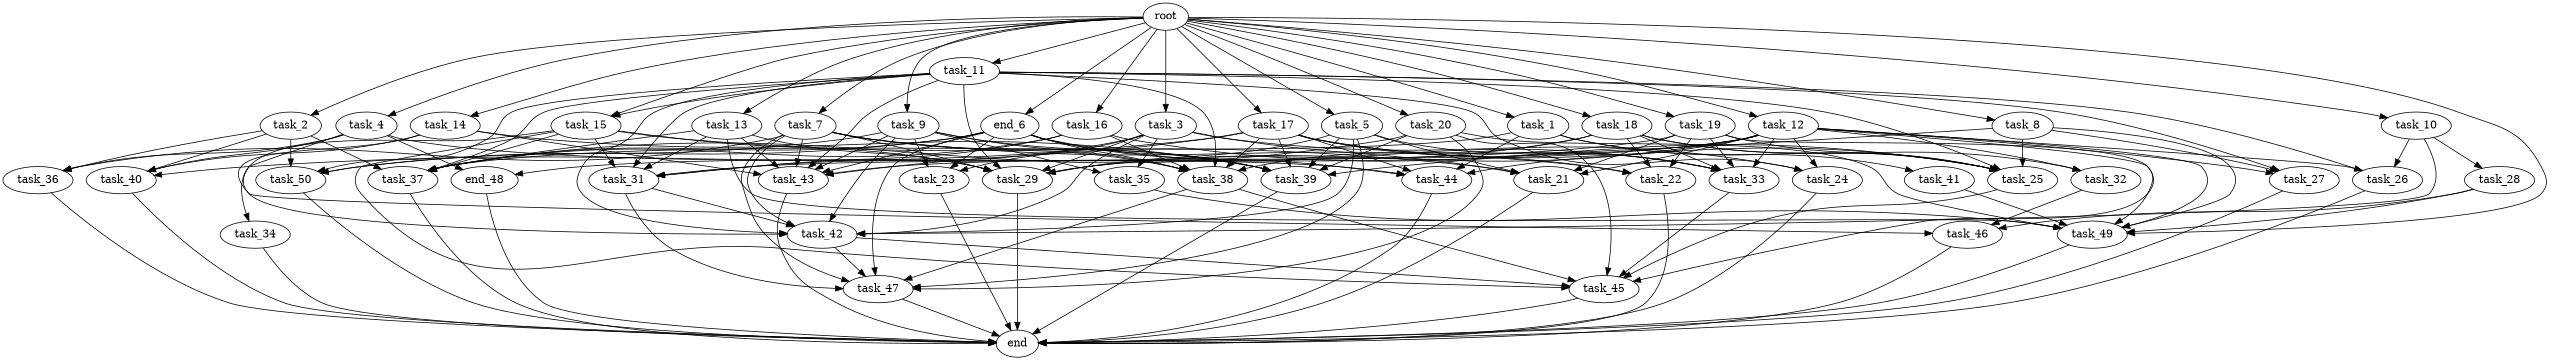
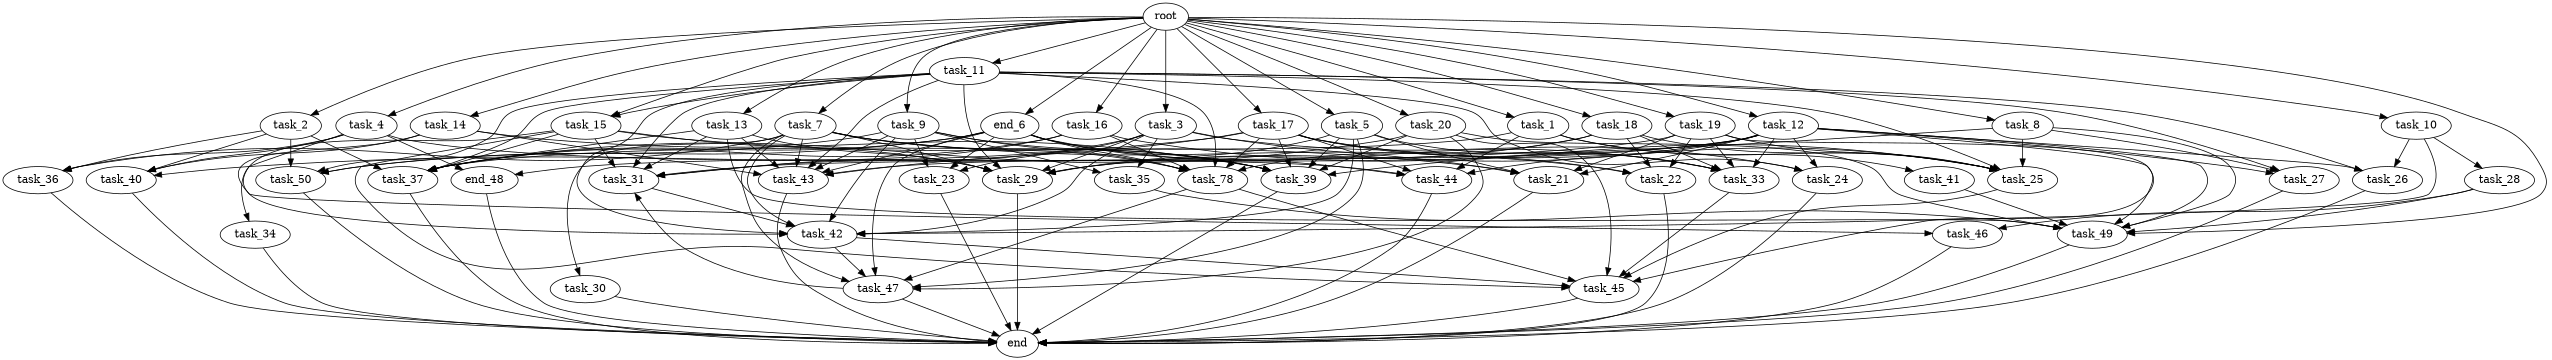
node "task_38": label "task_38" -> "task_78"
node "task_32": removed
edge "task_31" -> "task_47": reversed
node "task_30": added
